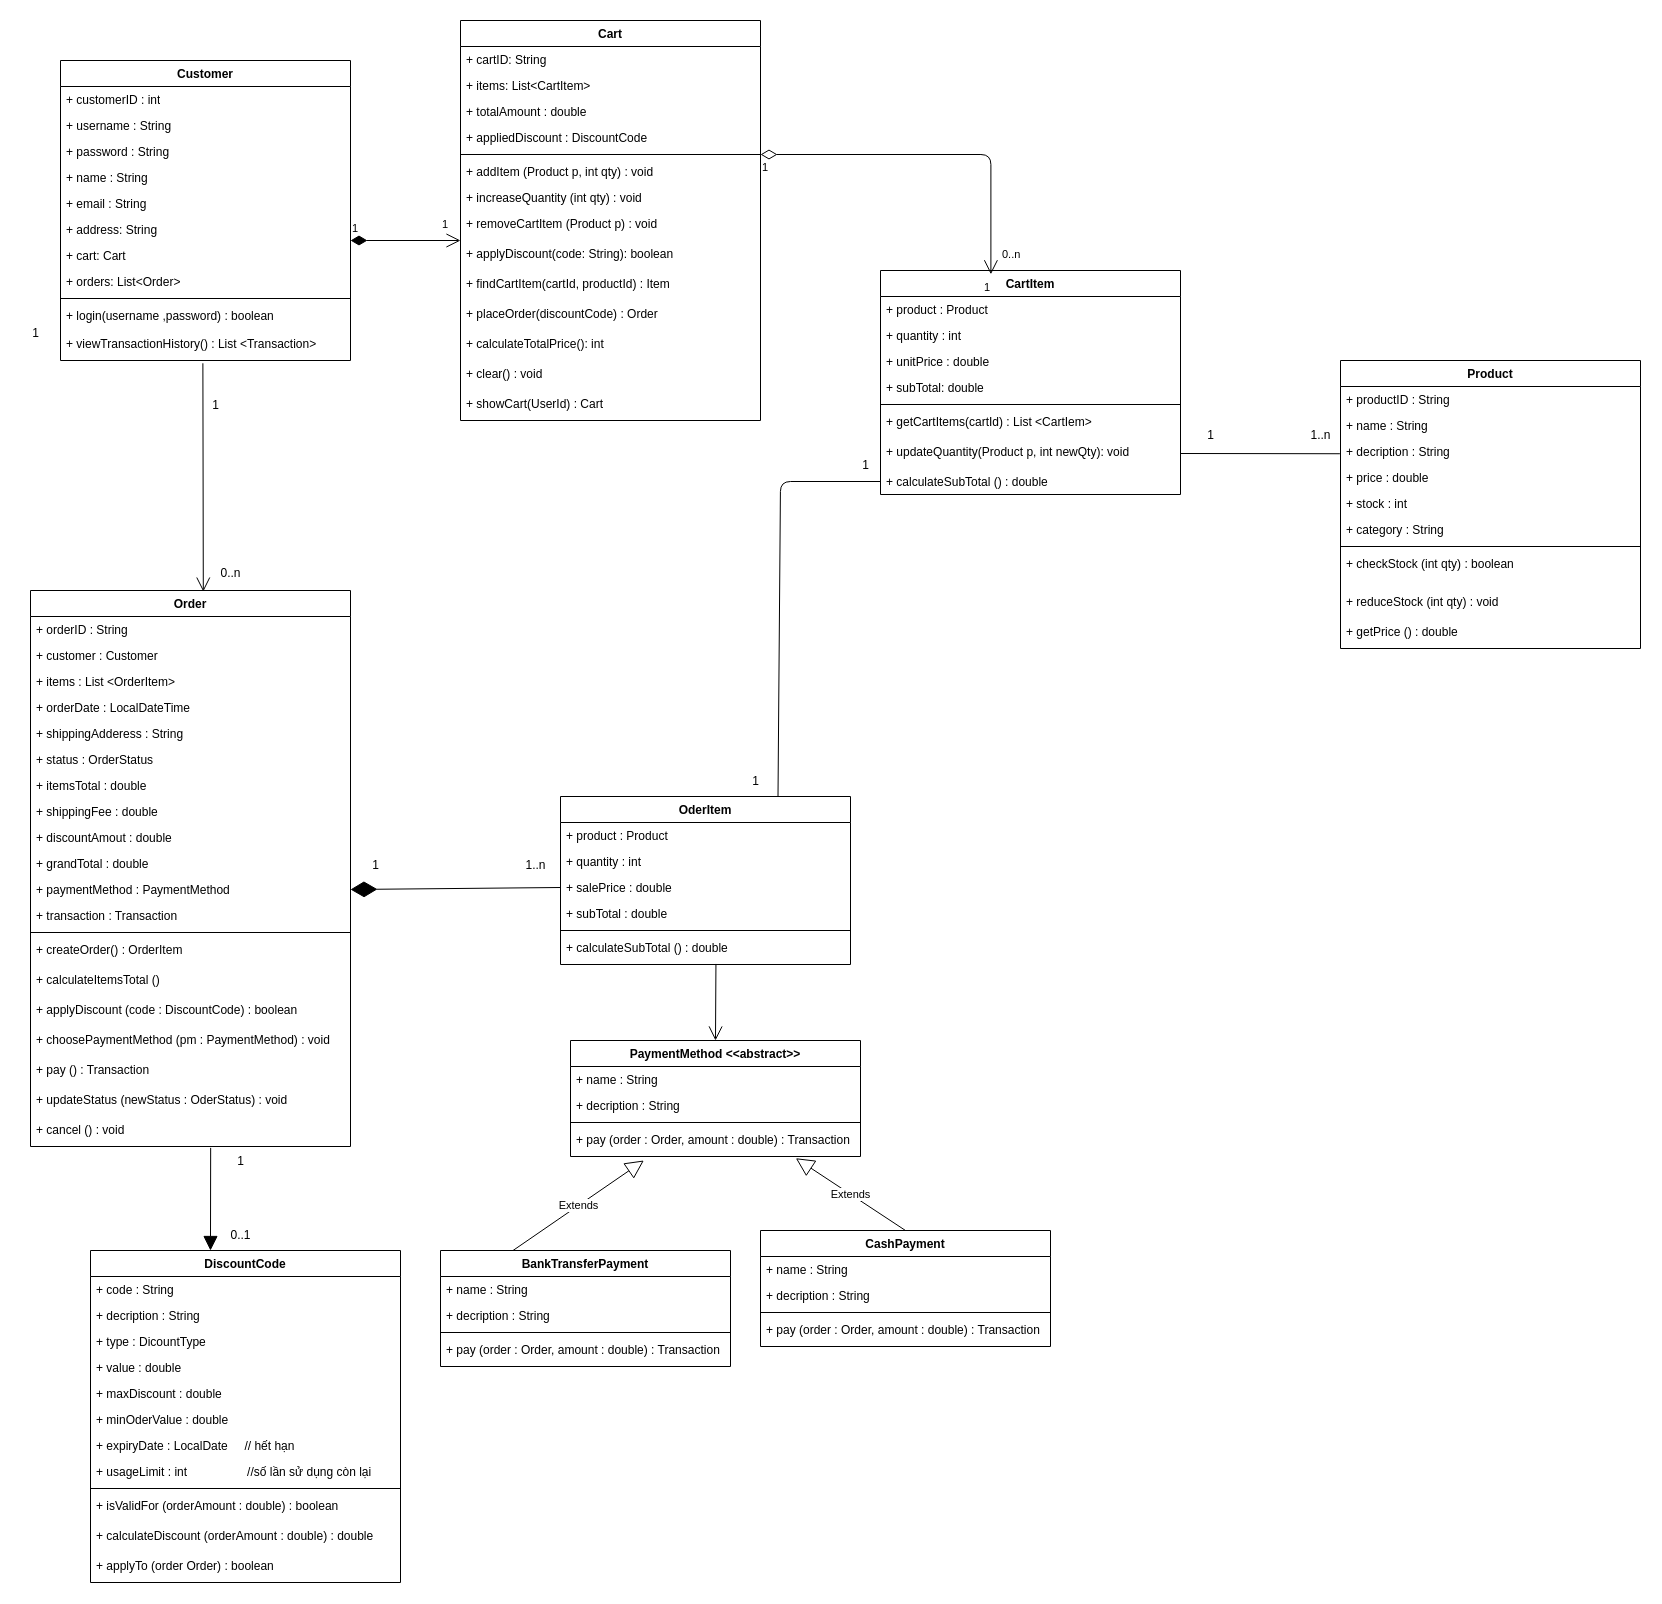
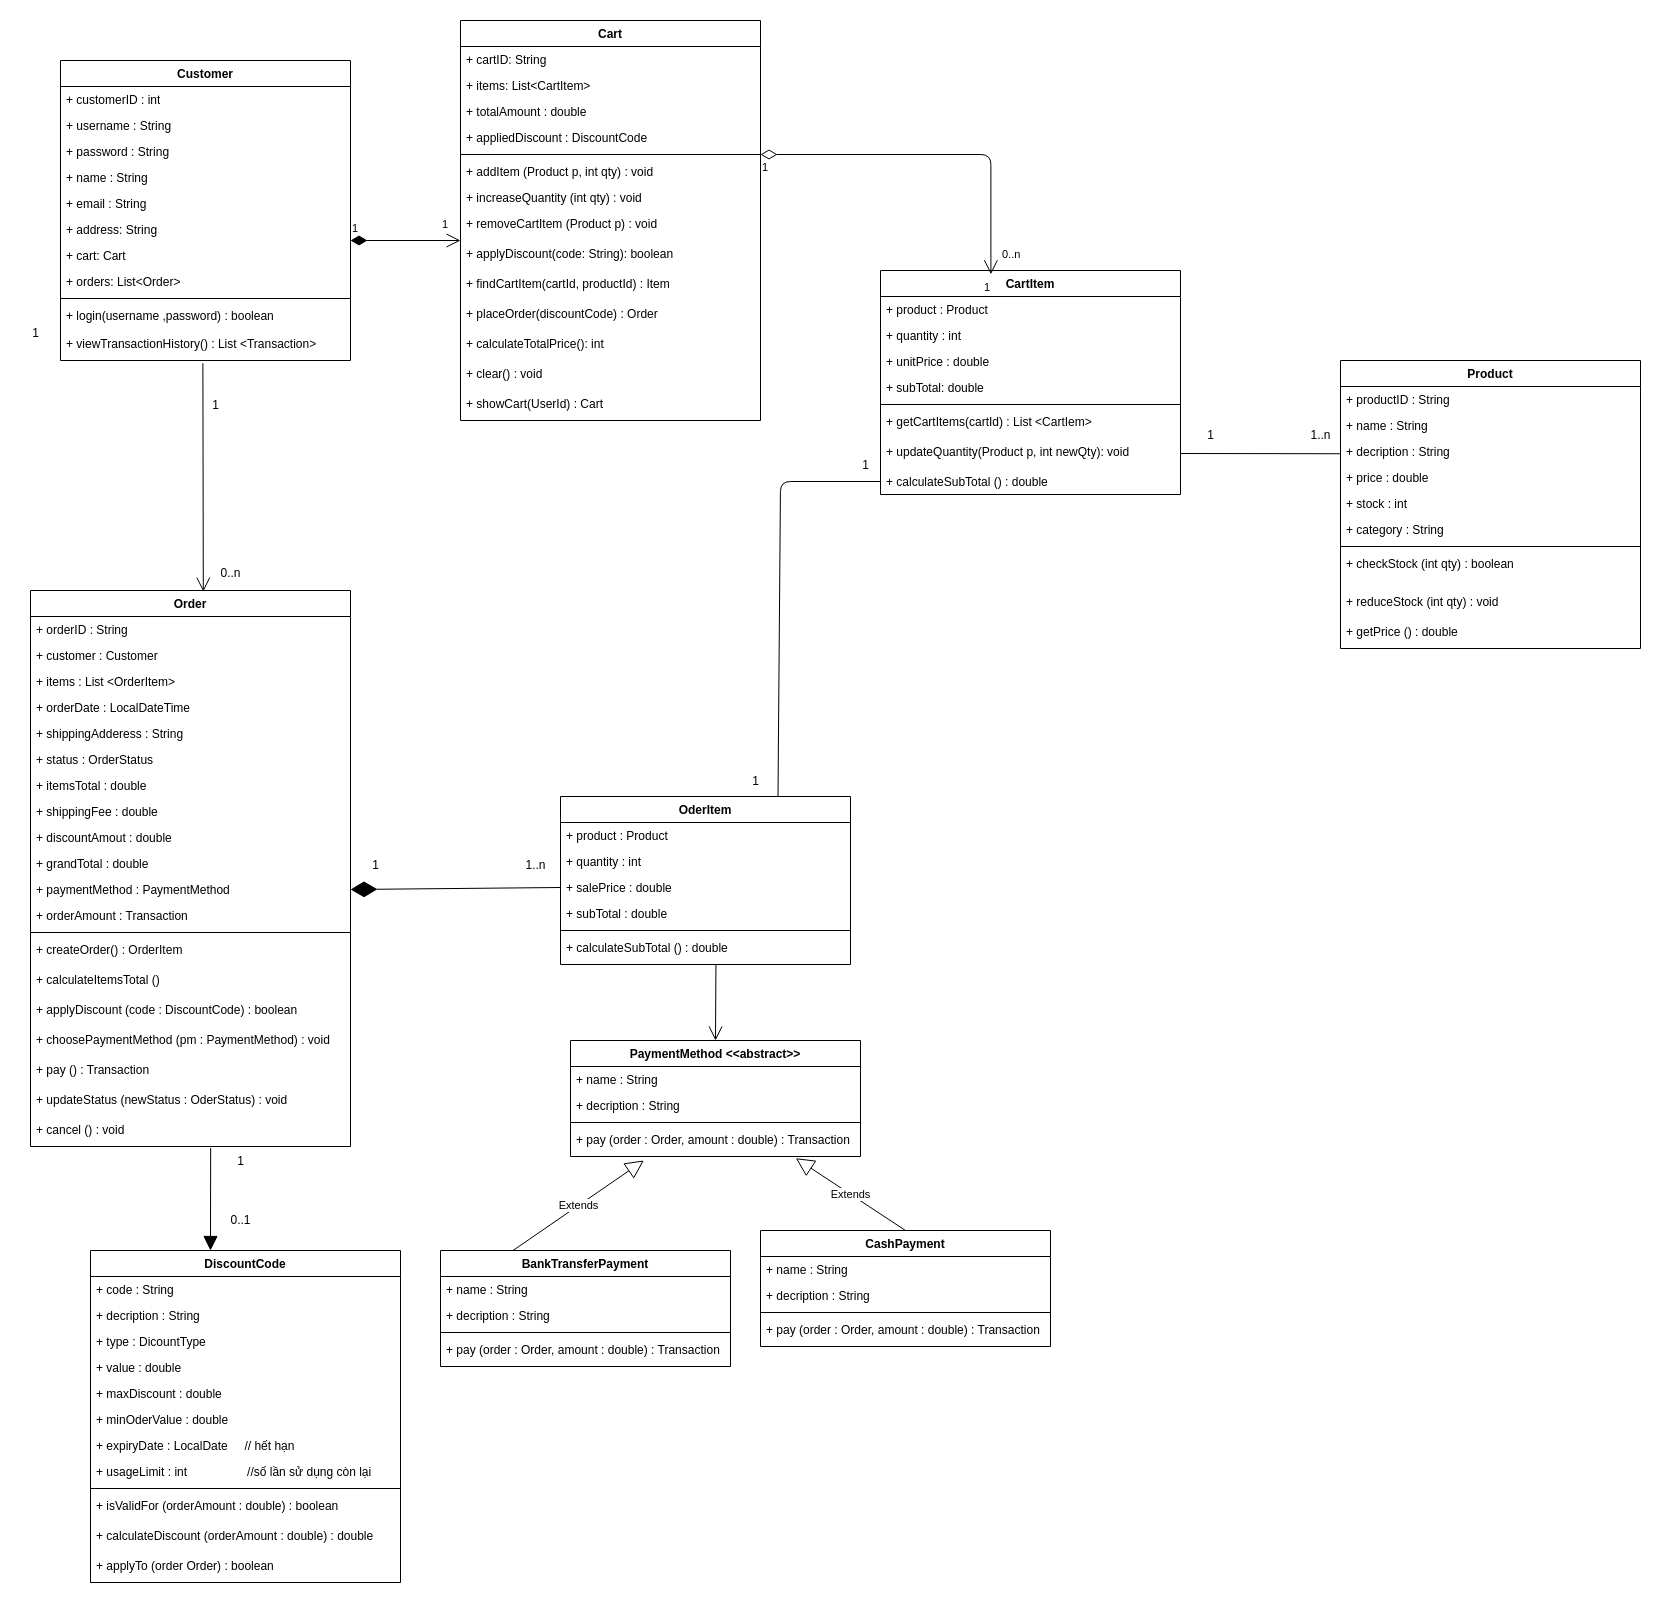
node "+ transaction : Transaction": label "+ transaction : Transaction" -> "+ orderAmount : Transaction"
node "0..1": moved (241, 1236) -> (241, 1221)
